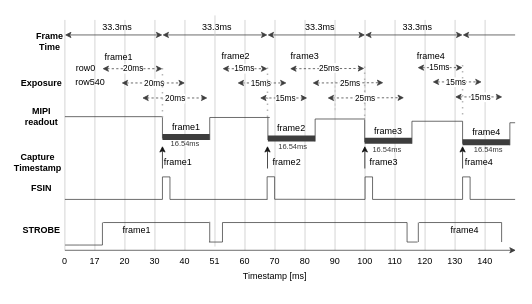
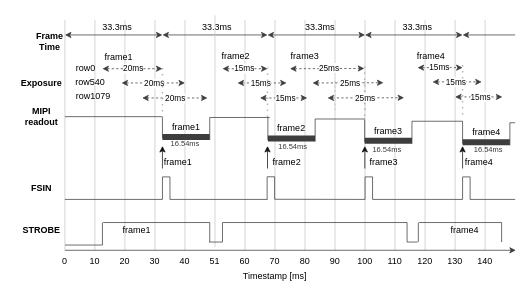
node "row1079": added
node "Capture Timestamp": removed
node "17": label "17" -> "10"
